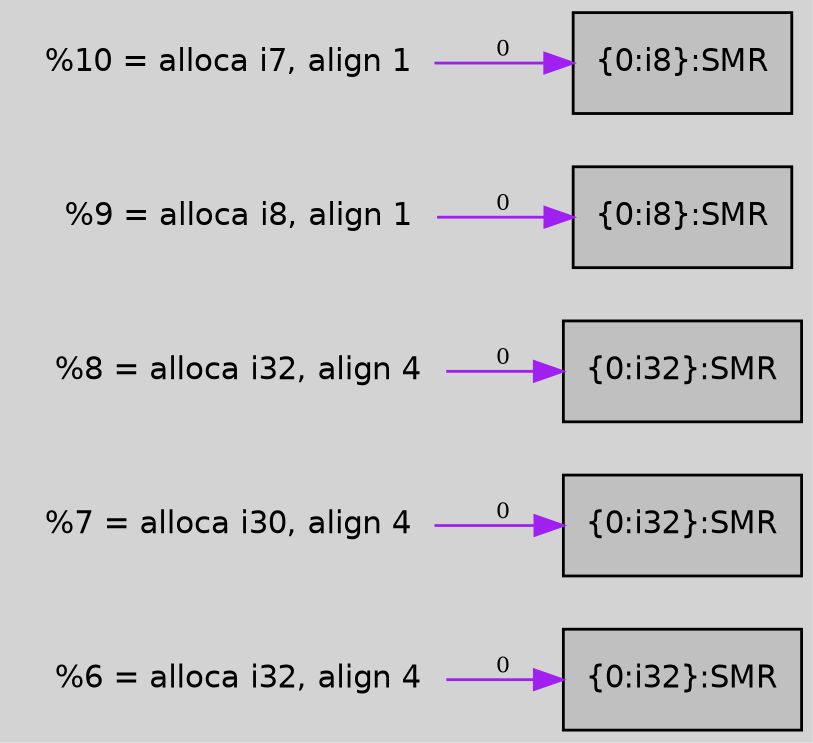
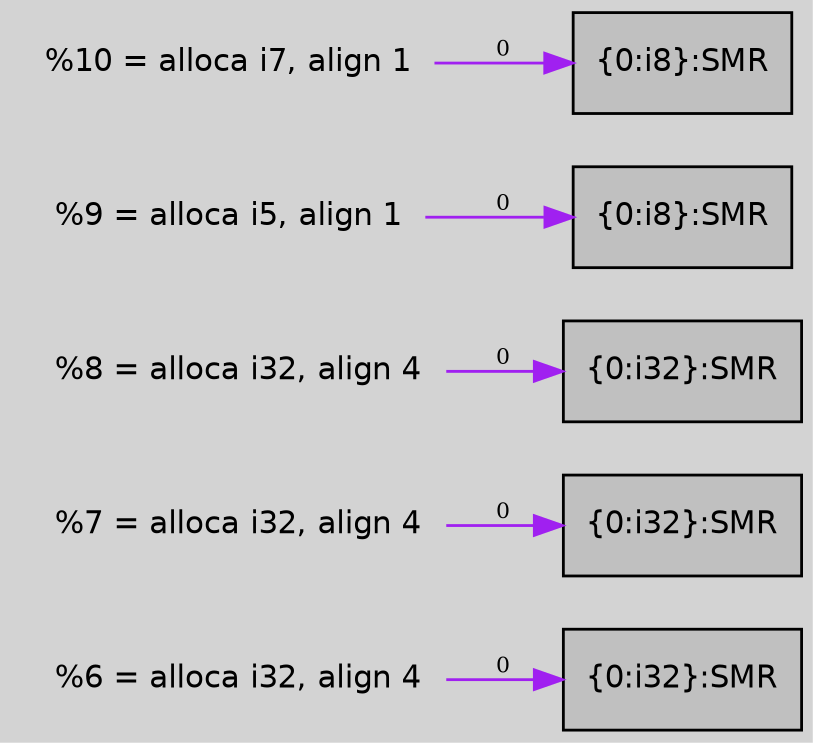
node "%9 = alloca i8, align 1": label "%9 = alloca i8, align 1" -> "%9 = alloca i5, align 1"
node "%7 = alloca i30, align 4": label "%7 = alloca i30, align 4" -> "%7 = alloca i32, align 4"
